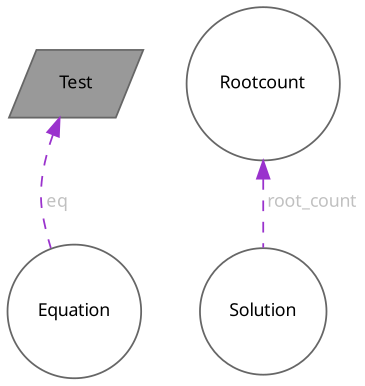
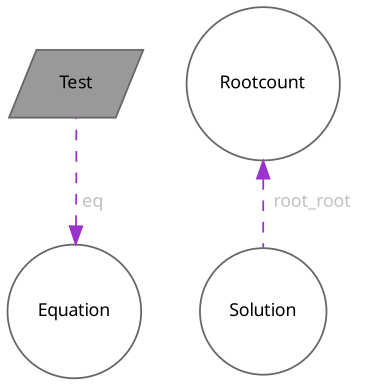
edge "Equation" -> "Test": reversed
edge "Solution" -> "Rootcount": label " root_count" -> " root_root"
